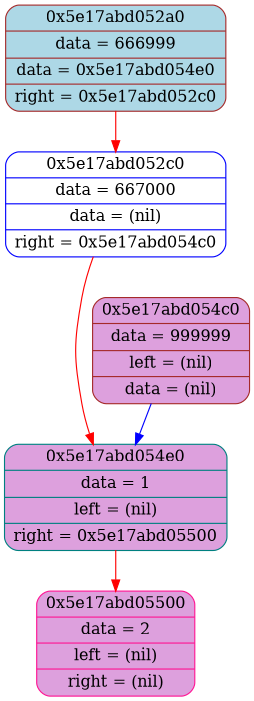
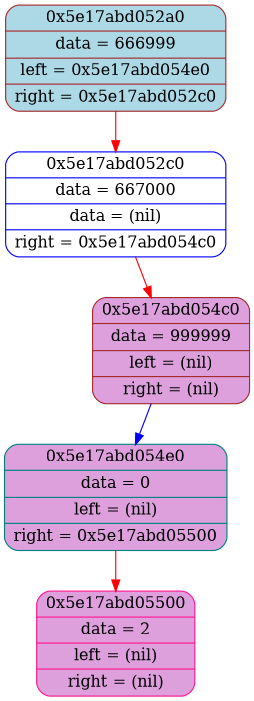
node "0x5e17abd052a0": text "data = 0x5e17abd054e0" -> "left = 0x5e17abd054e0"
edge "0x5e17abd052c0" -> "0x5e17abd054e0": now "0x5e17abd052c0" -> "0x5e17abd054c0"
node "0x5e17abd054c0": text "data = (nil)" -> "right = (nil)"
node "0x5e17abd054e0": text "data = 1" -> "data = 0"
